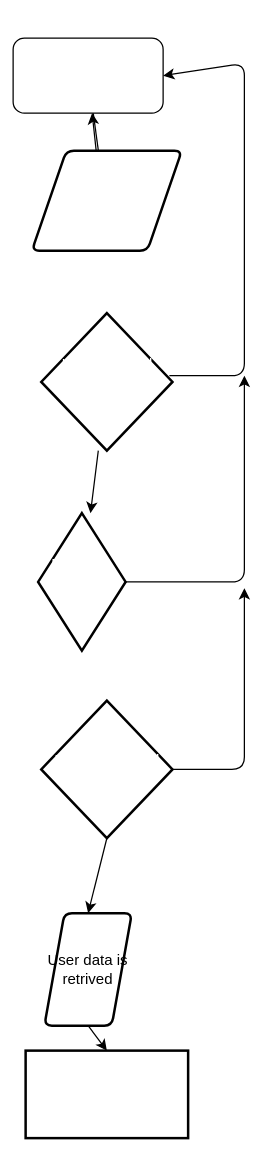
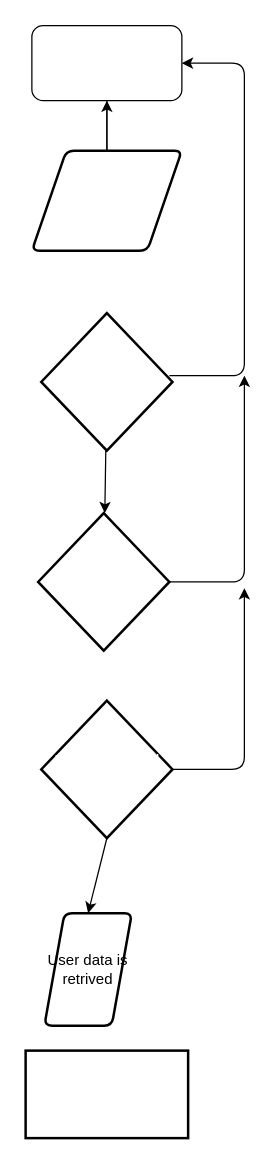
node "Start": moved (88, 76) -> (107, 63)
node "User inputs Username and password": label "User inputs Username and password" -> "User correctly Username and password"
node "Is the retrived formated correctly": label "Is the retrived formated correctly" -> "Is the data formated correctly"
node "Does the user exist?": size 88x138 -> 131x138
edge "User data is retrived" -> "The main page for the user is shown": removed
